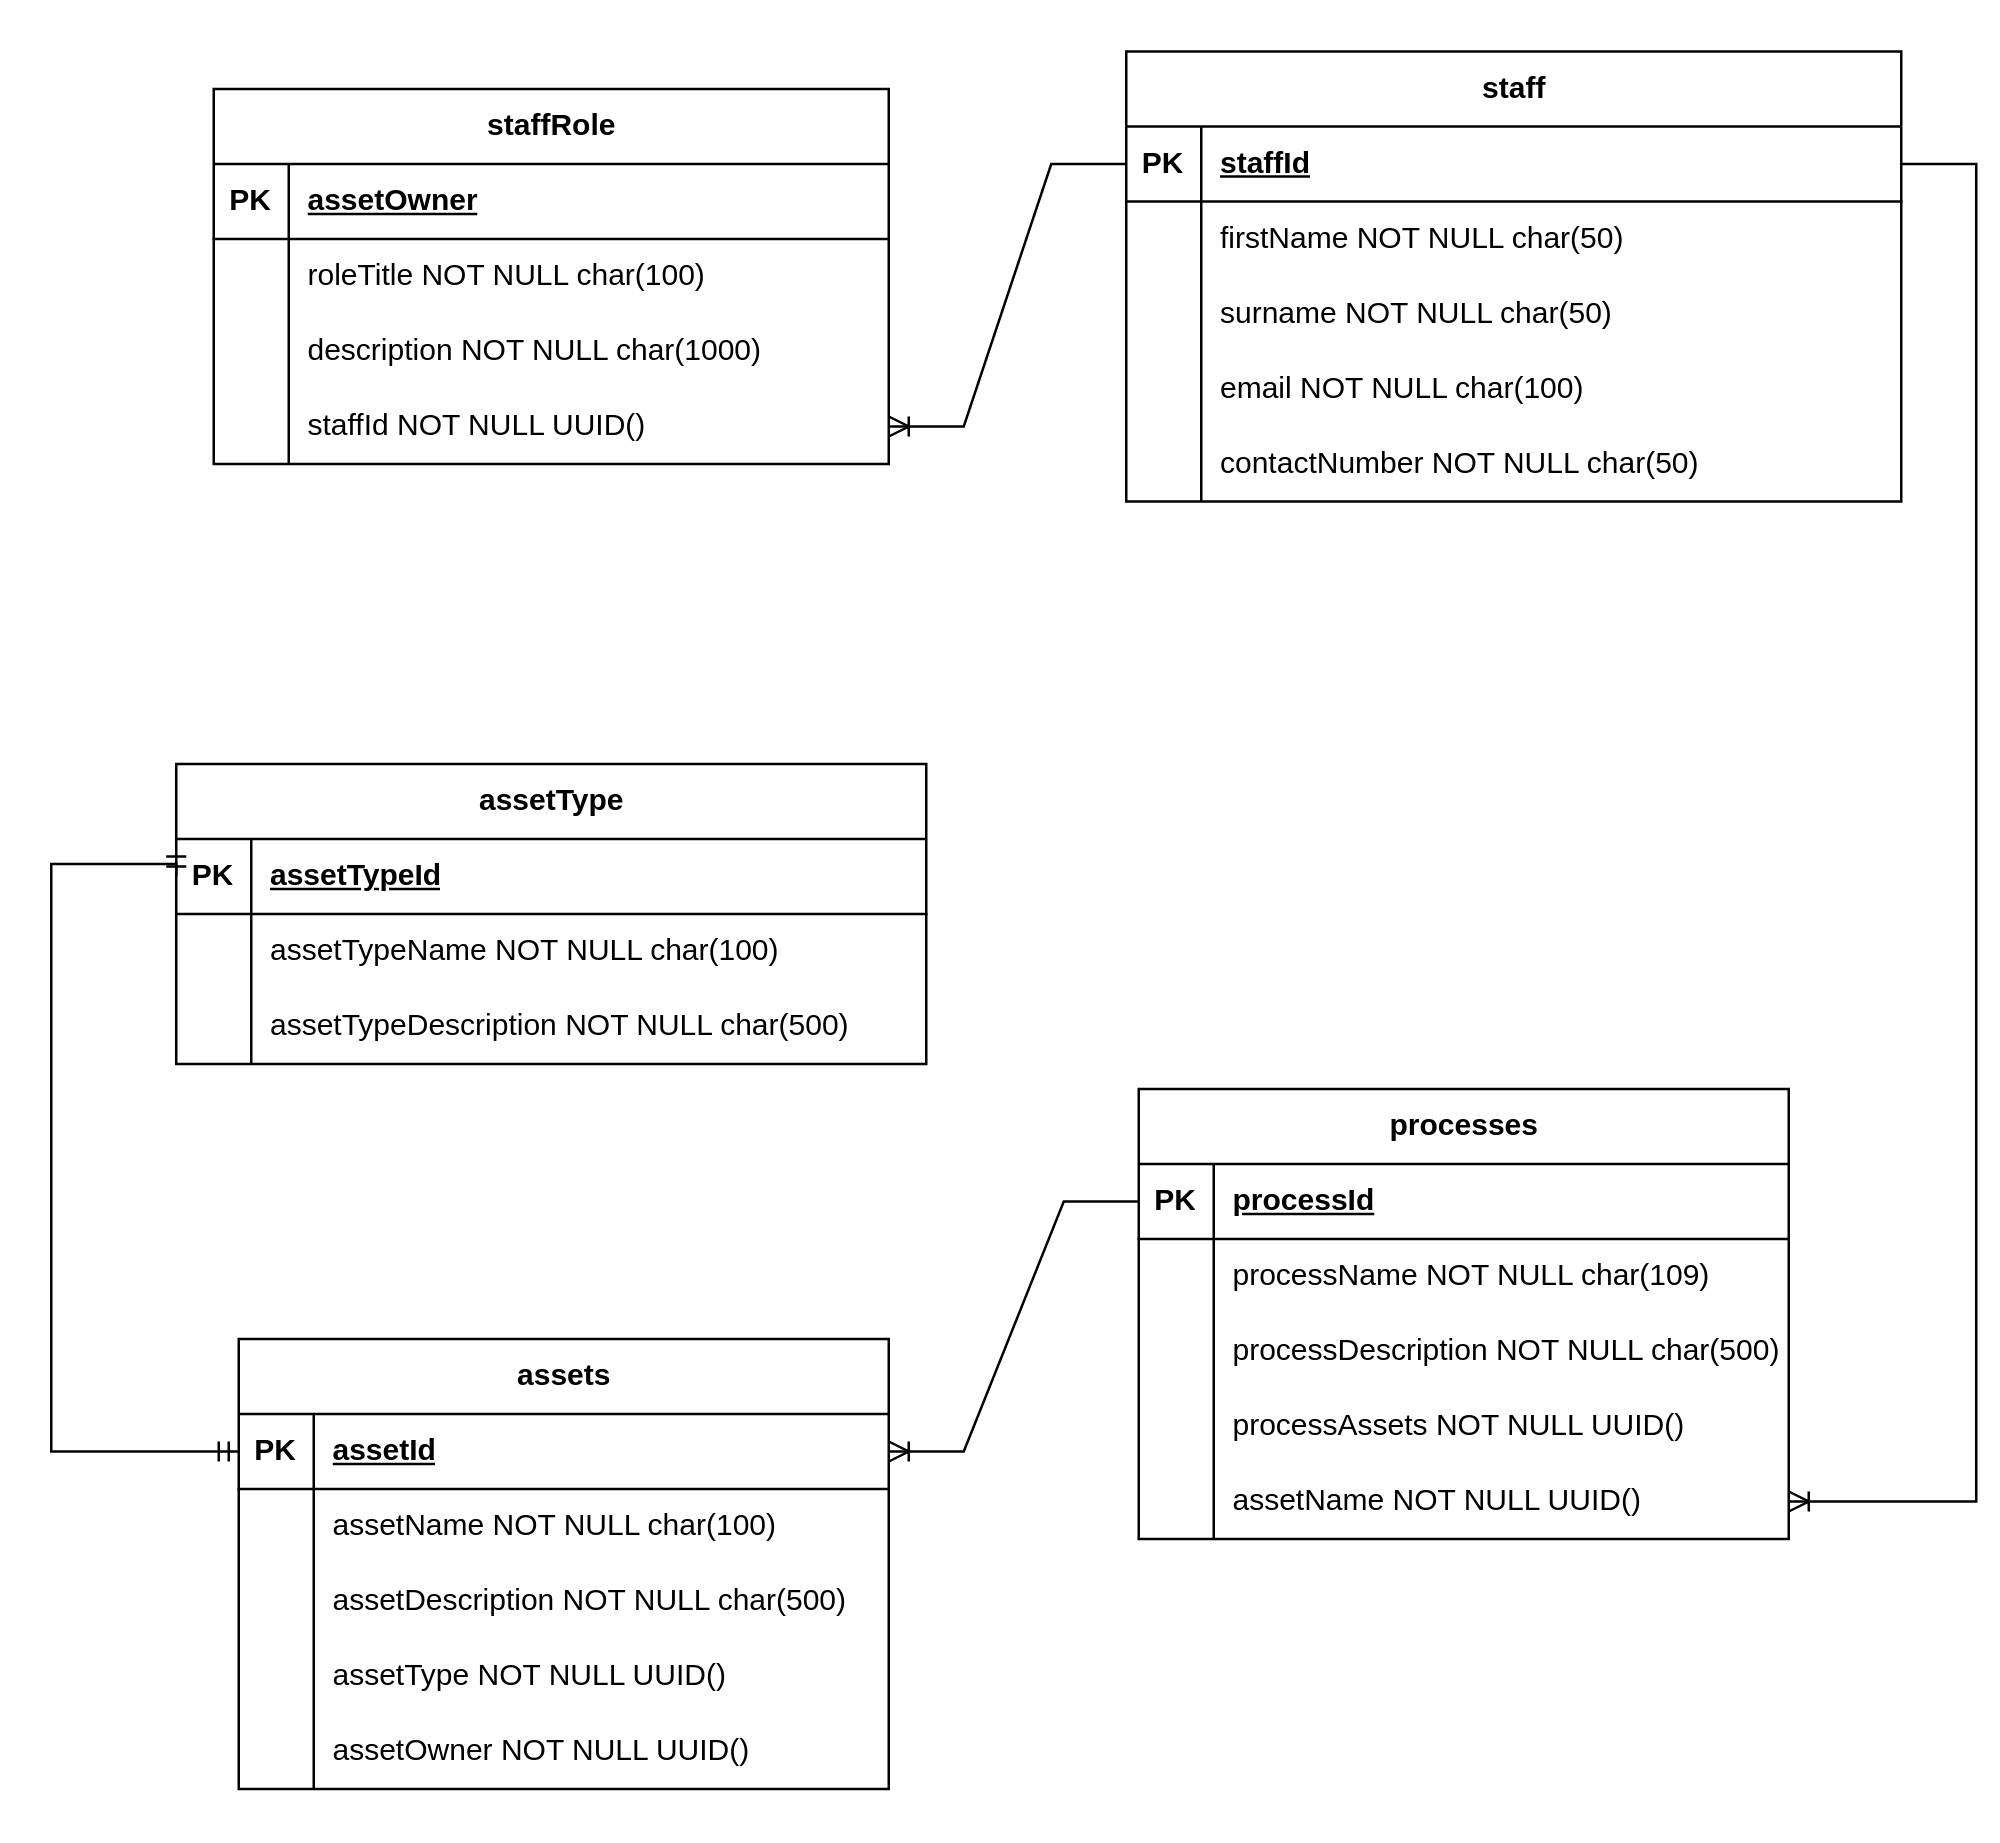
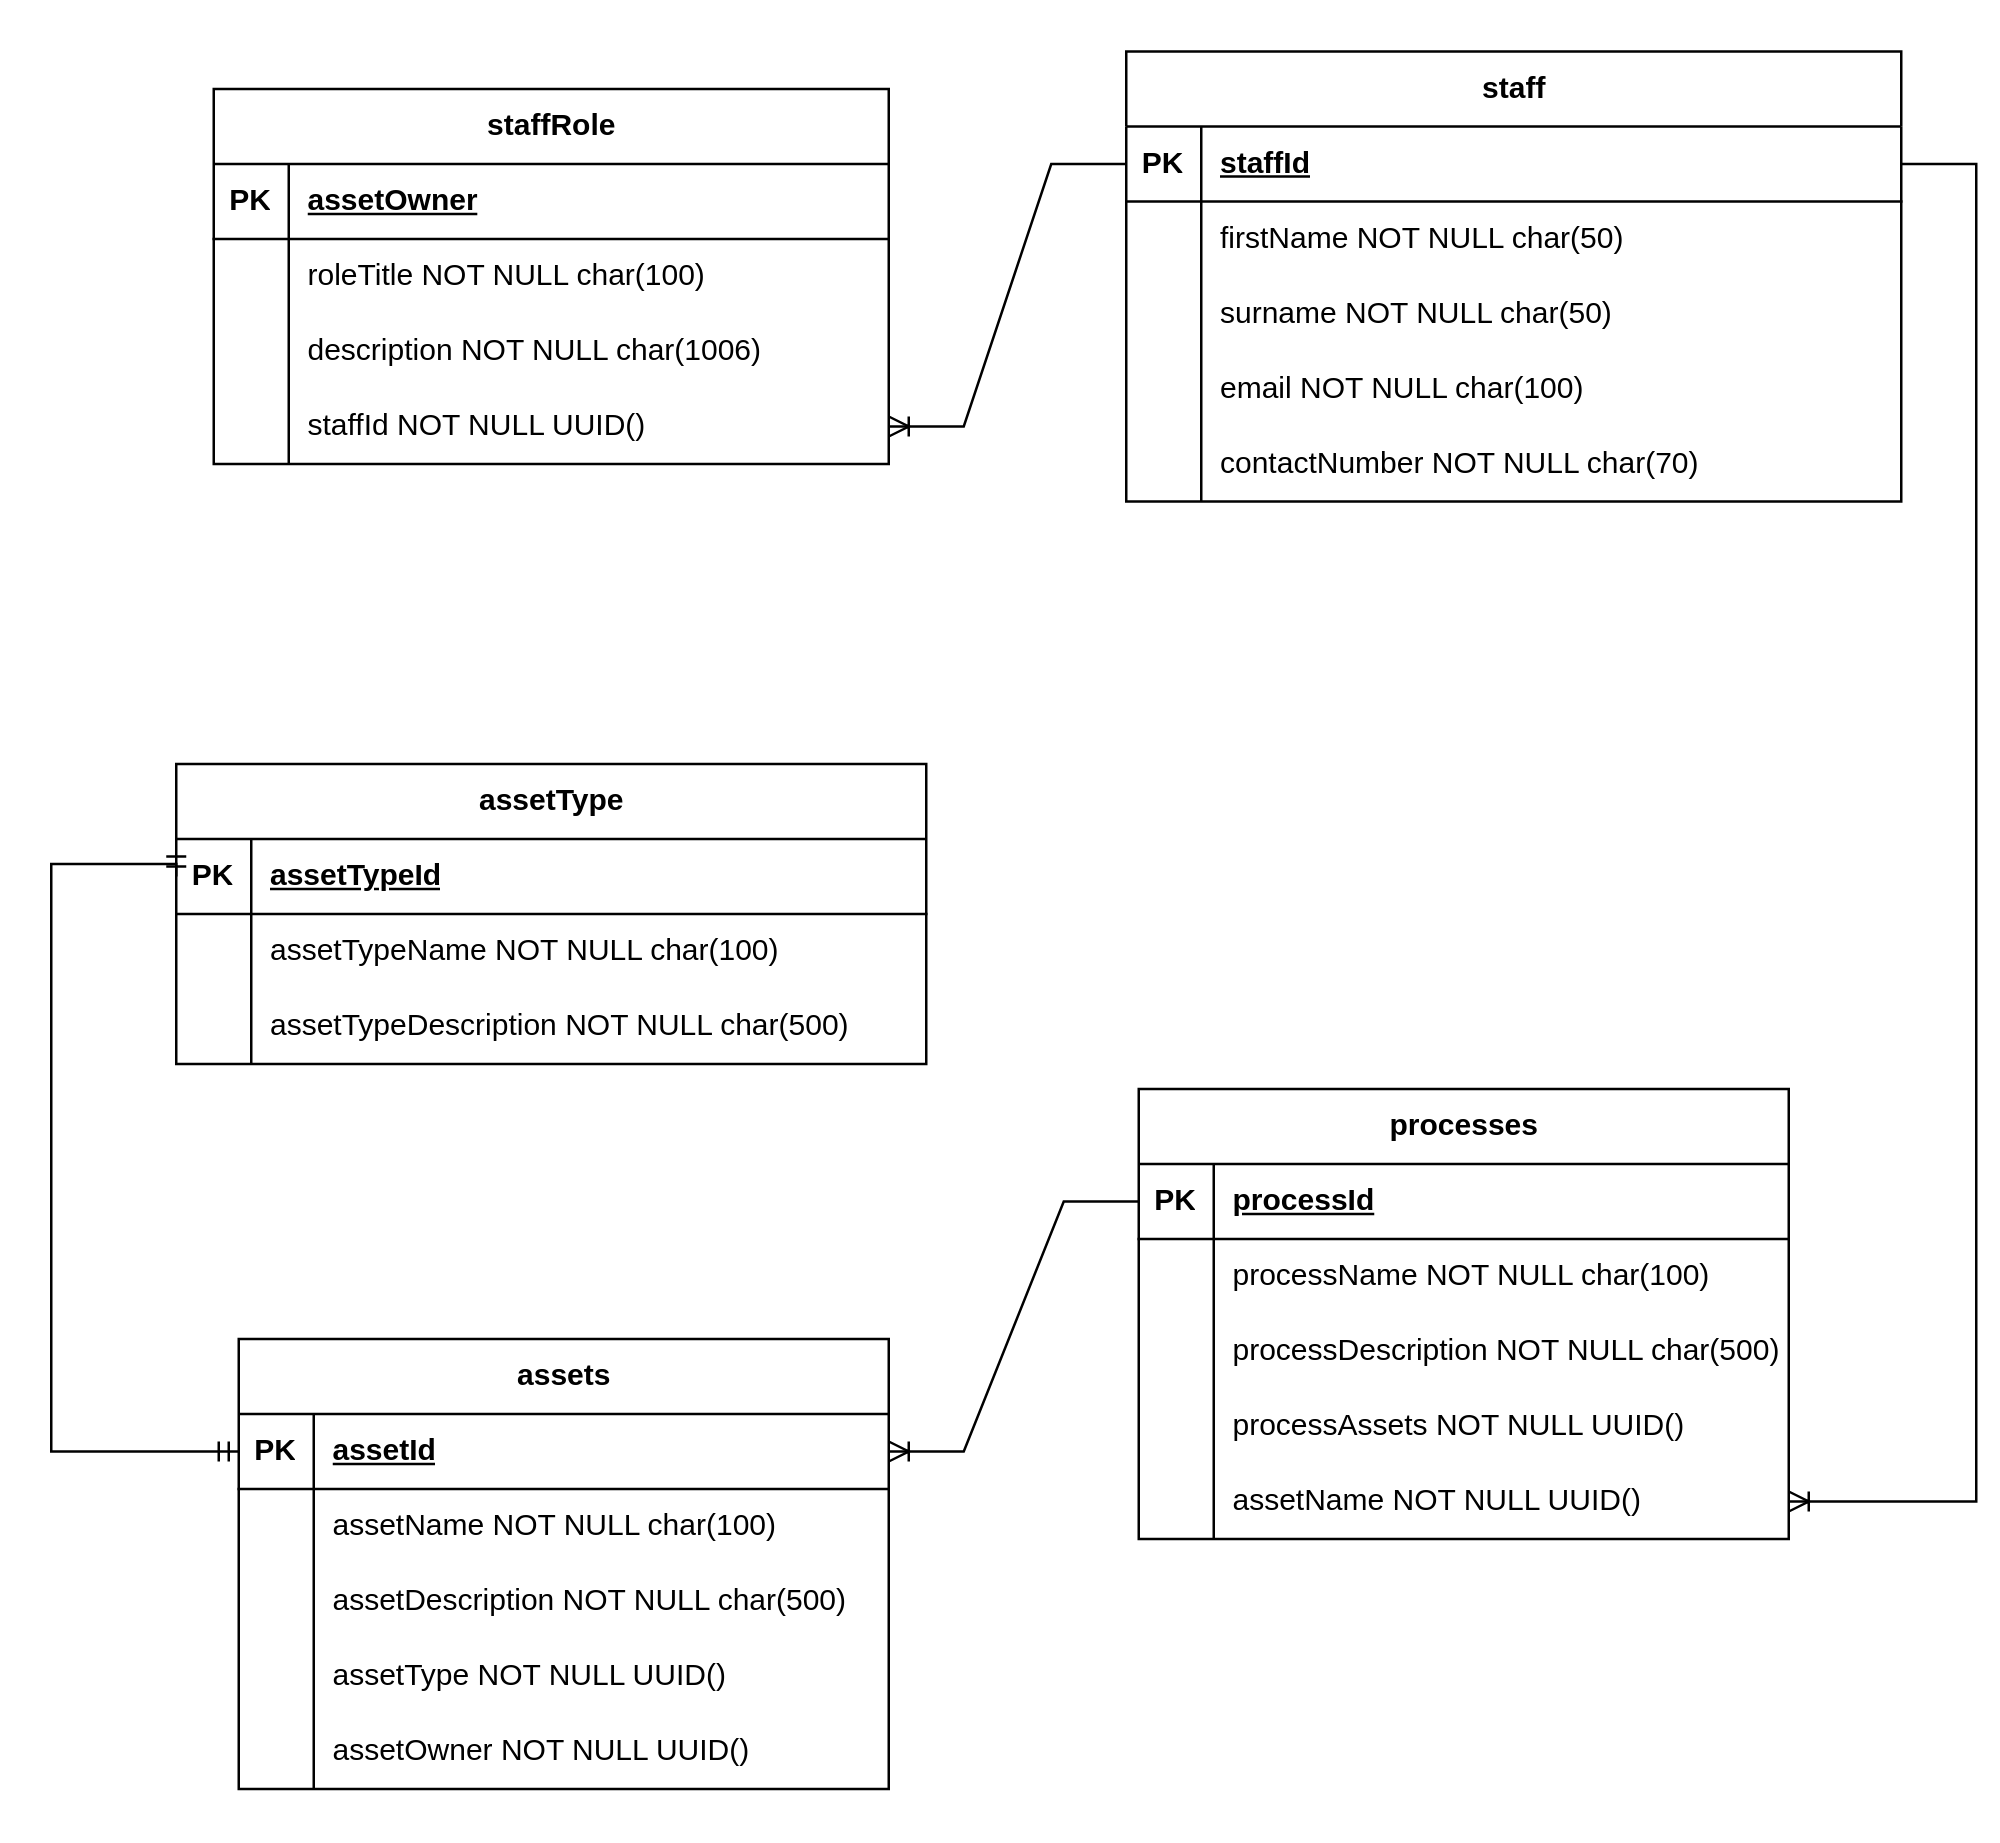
node "description NOT NULL char(1000)": label "description NOT NULL char(1000)" -> "description NOT NULL char(1006)"
node "contactNumber NOT NULL char(50)": label "contactNumber NOT NULL char(50)" -> "contactNumber NOT NULL char(70)"
node "processName NOT NULL char(109)": label "processName NOT NULL char(109)" -> "processName NOT NULL char(100)"
